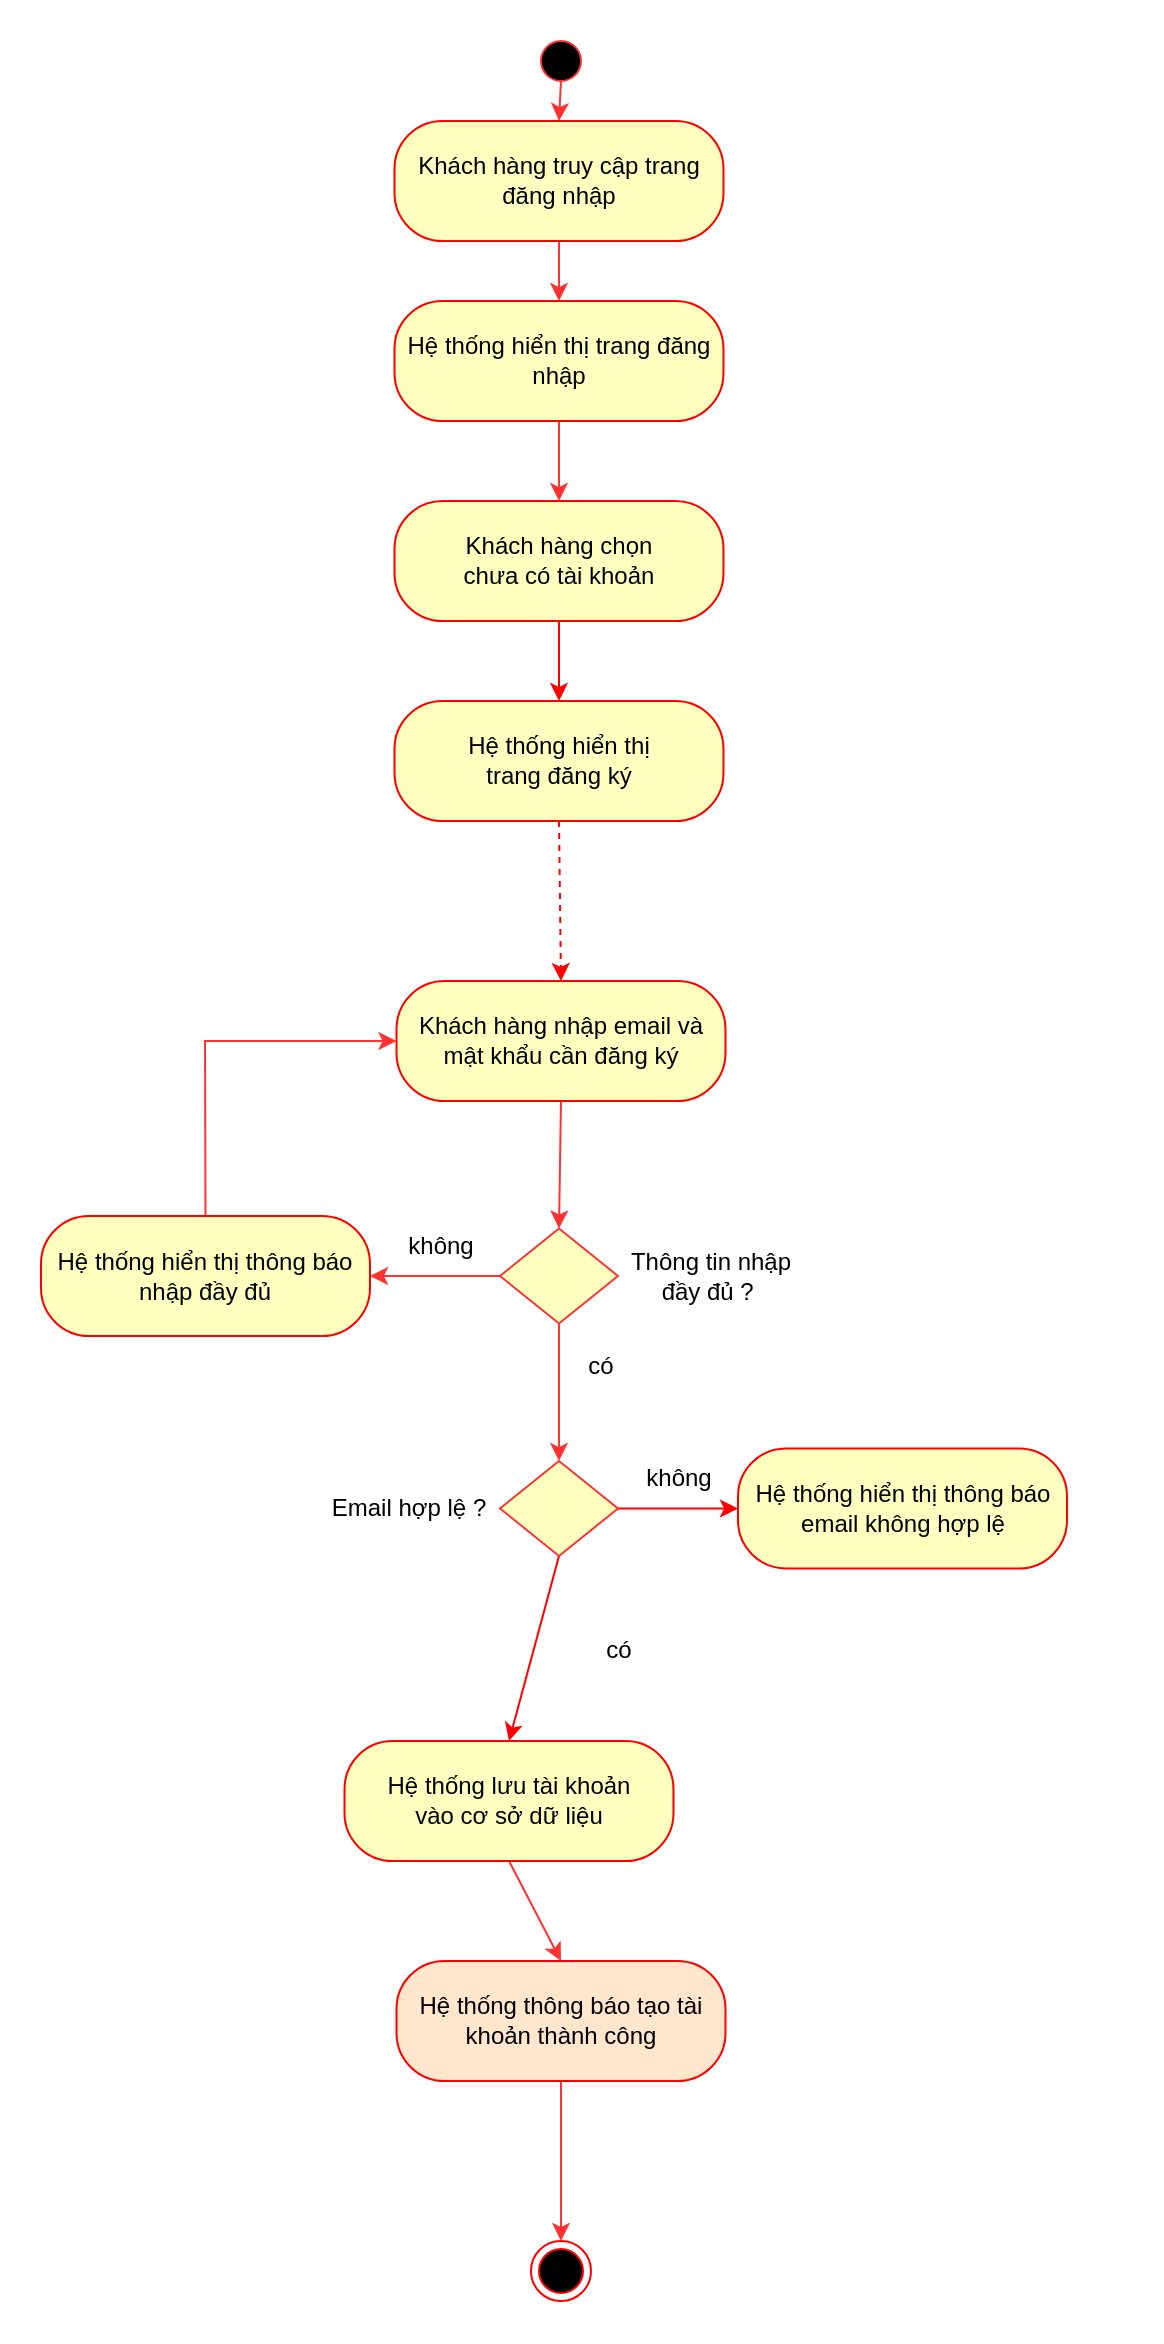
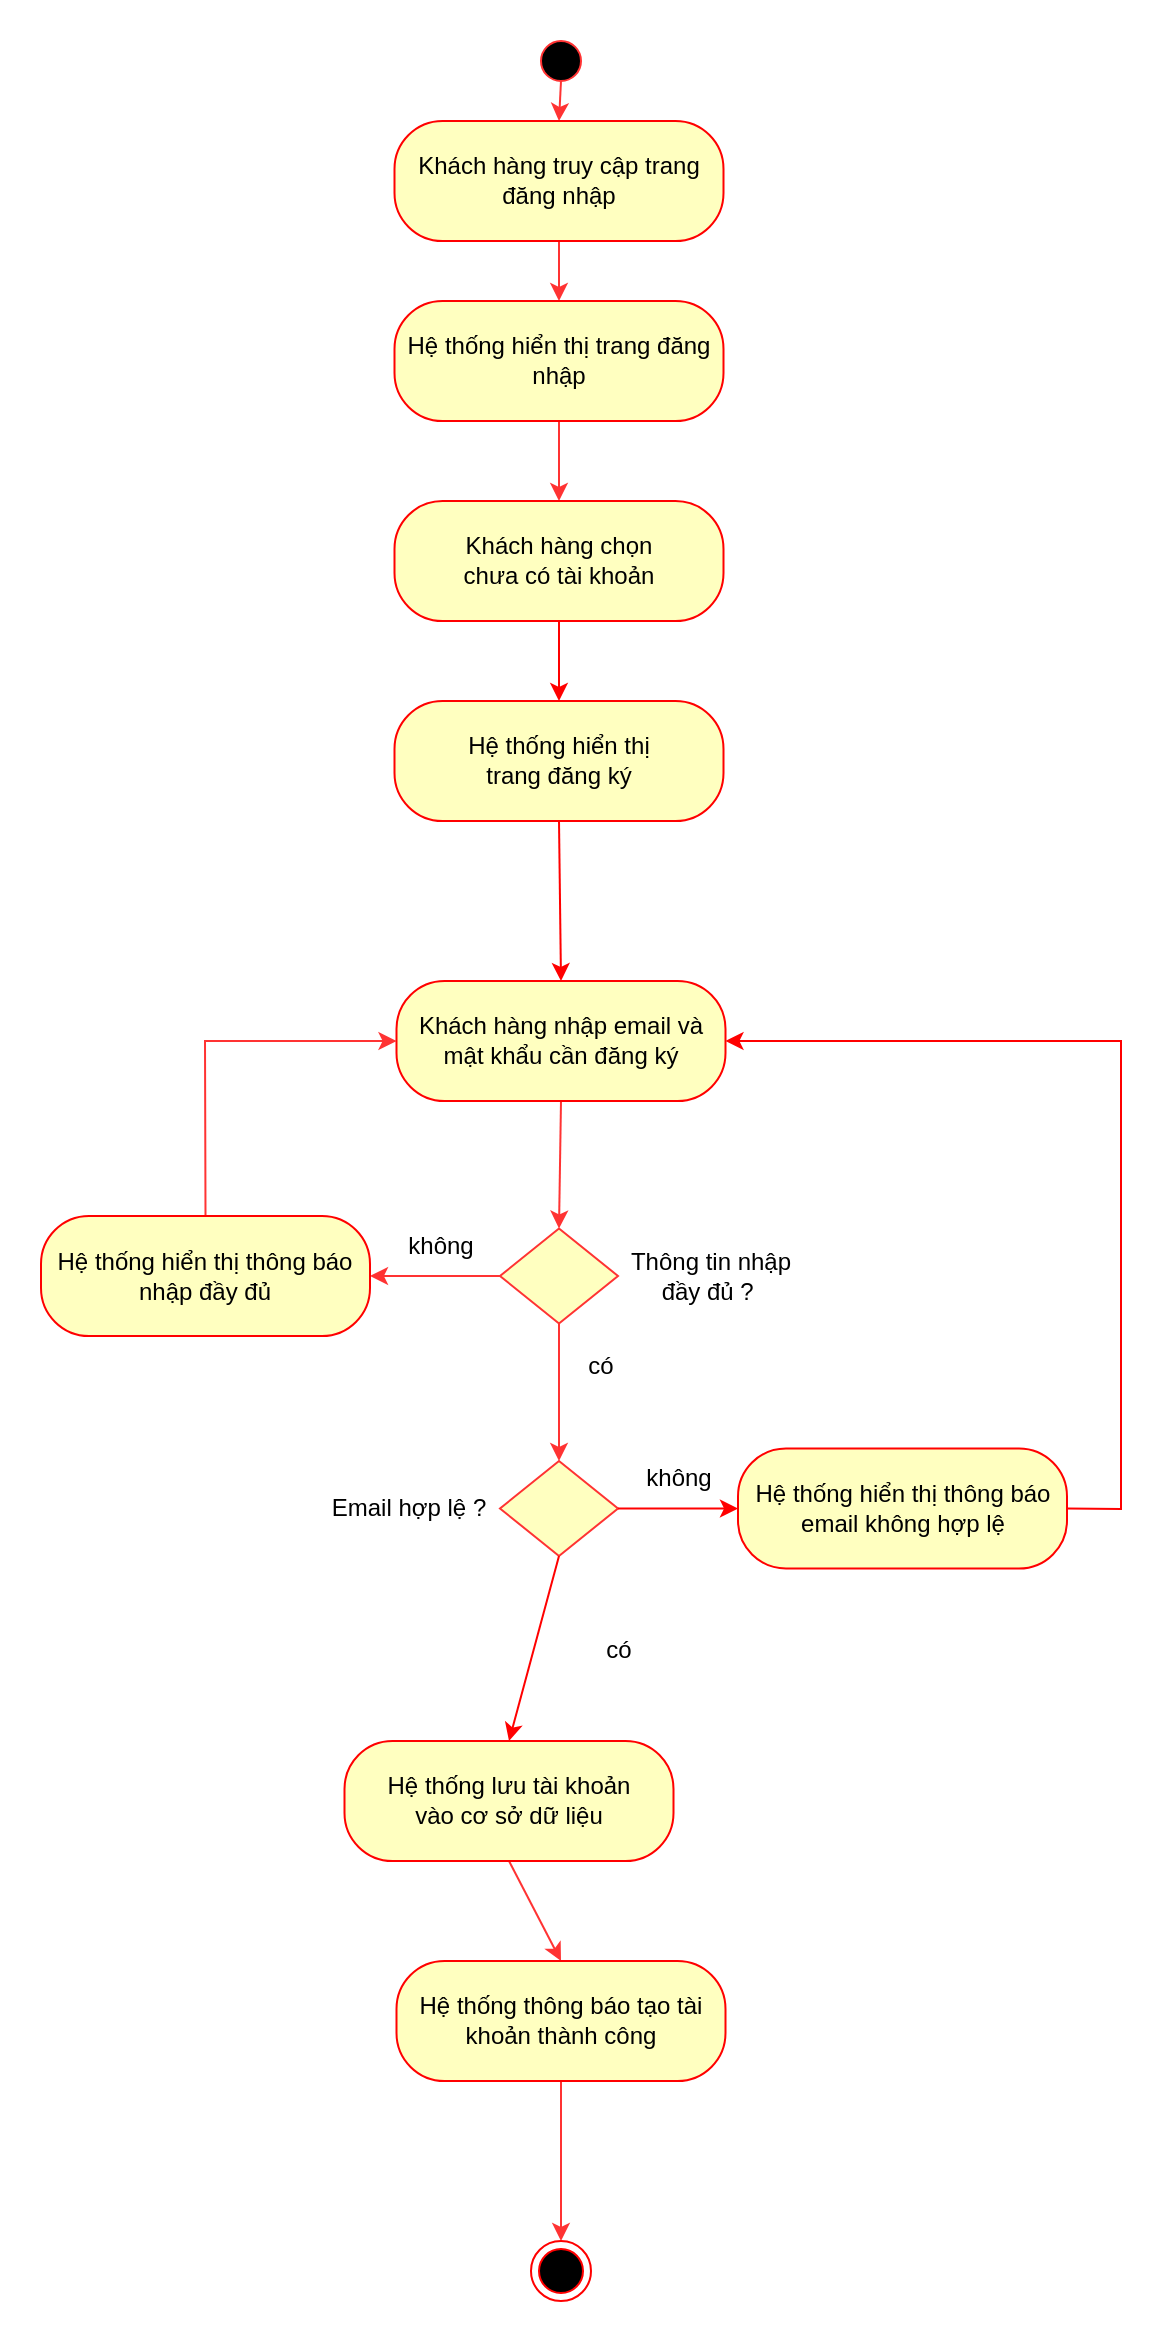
edge "Hệ thống hiển thị trang đăng ký" -> "Khách hàng nhập email và mật khẩu cần đăng ký": style dashed -> solid
edge "Hệ thống hiển thị thông báo email không hợp lệ" -> "Khách hàng nhập email và mật khẩu cần đăng ký": added
node "Hệ thống thông báo tạo tài khoản thành công": fillcolor #ffe6cc -> #ffffc0
